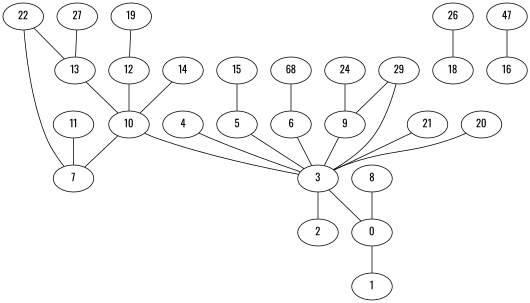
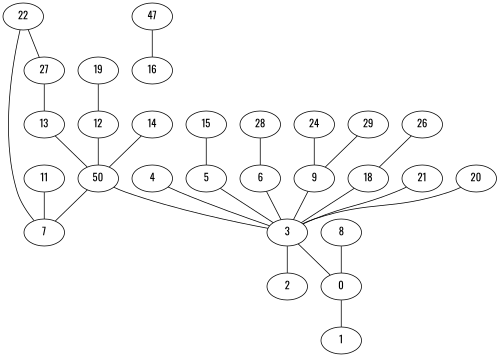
edge "22" -- "13": now "22" -- "27"
node "68": label "68" -> "28"
node "10": label "10" -> "50"
edge "29" -- "3": now "18" -- "3"
